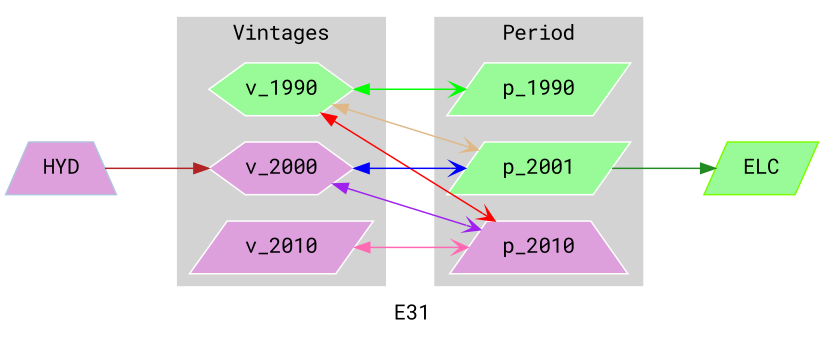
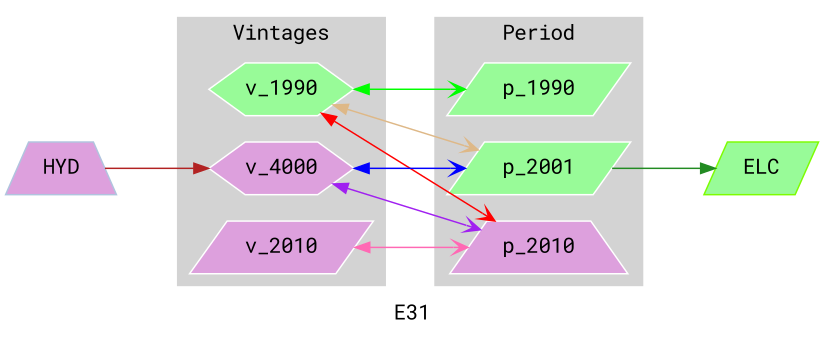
node "v_2000": label "v_2000" -> "v_4000"
